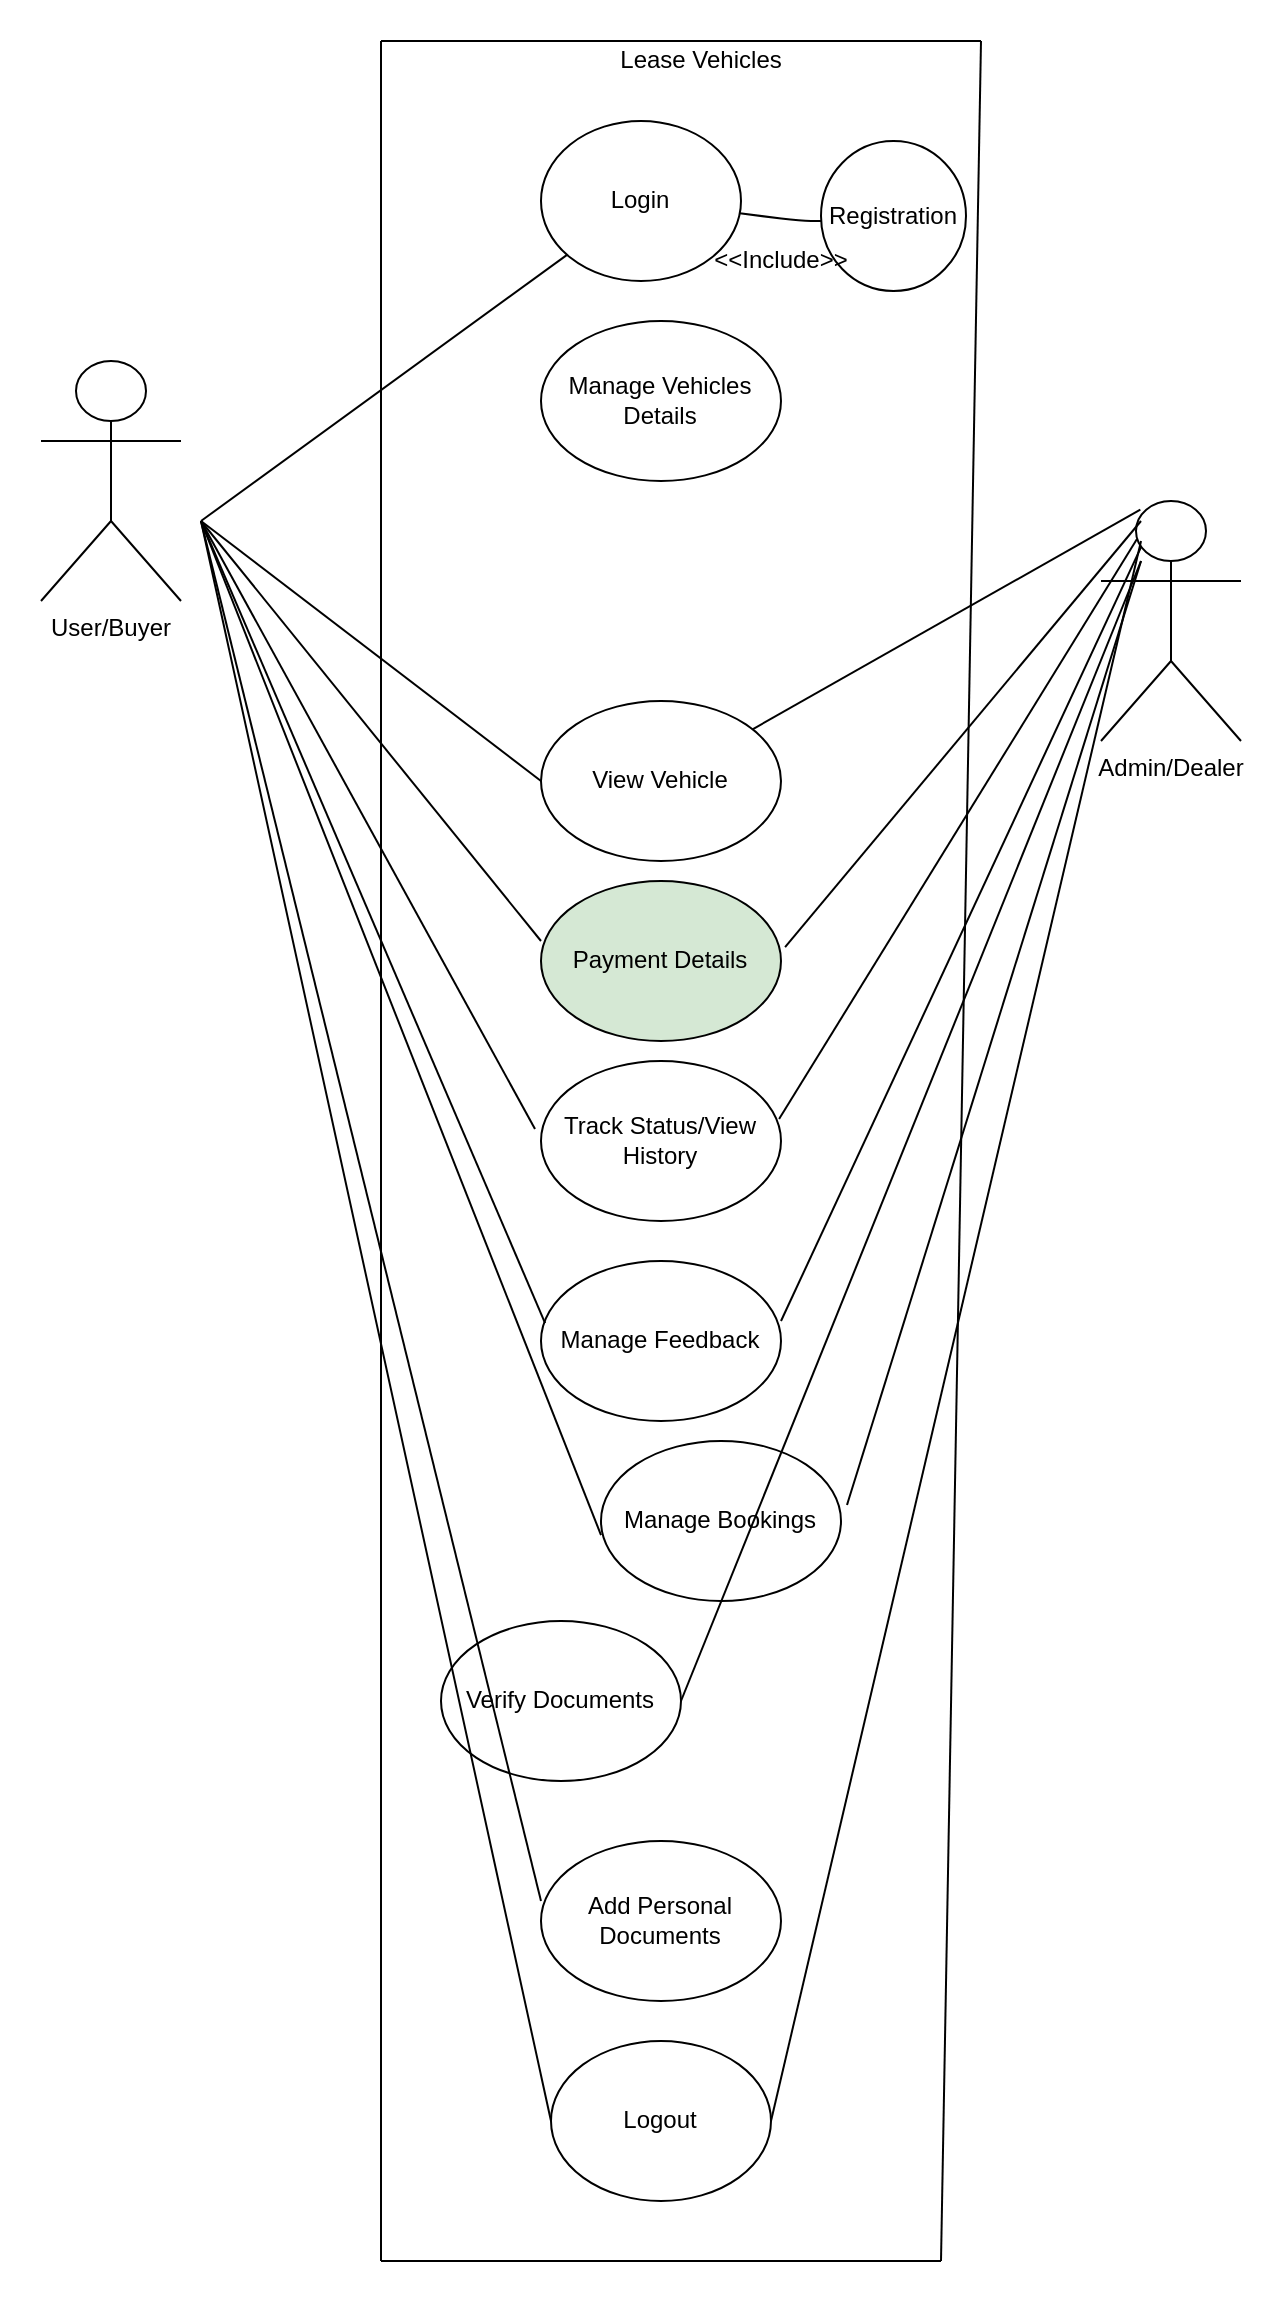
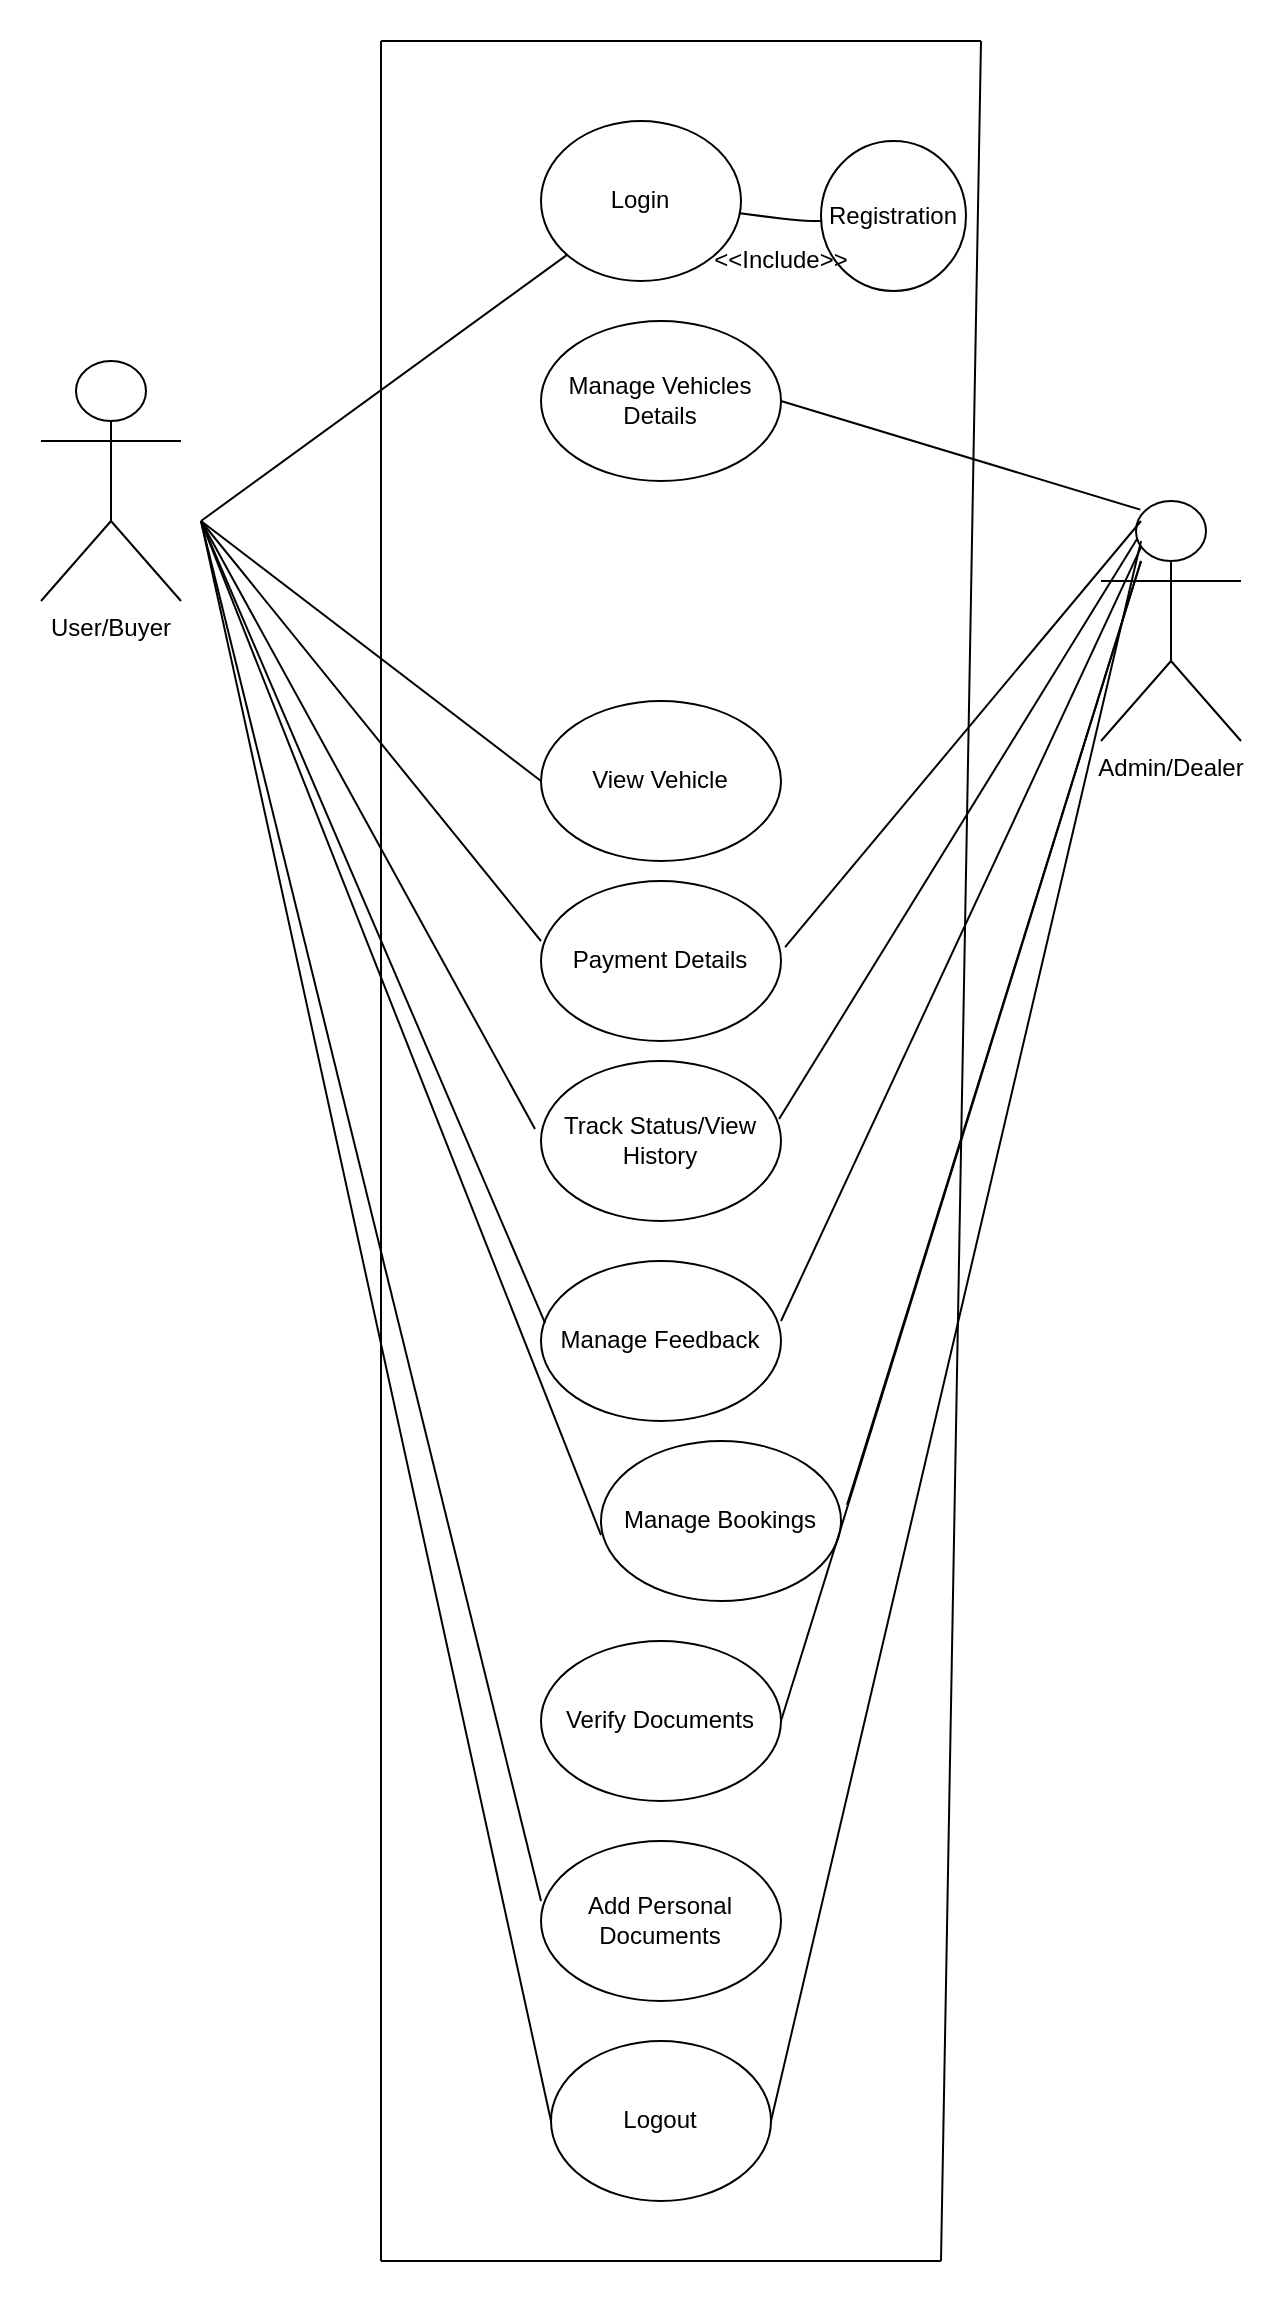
node "Lease Vehicles": removed
edge "Admin/Dealer" -- "View Vehicle": now "Admin/Dealer" -- "Manage Vehicles Details"
node "Payment Details": fillcolor #d5e8d4 -> #ffffff
node "Verify Documents": moved (561, 1701) -> (661, 1721)
